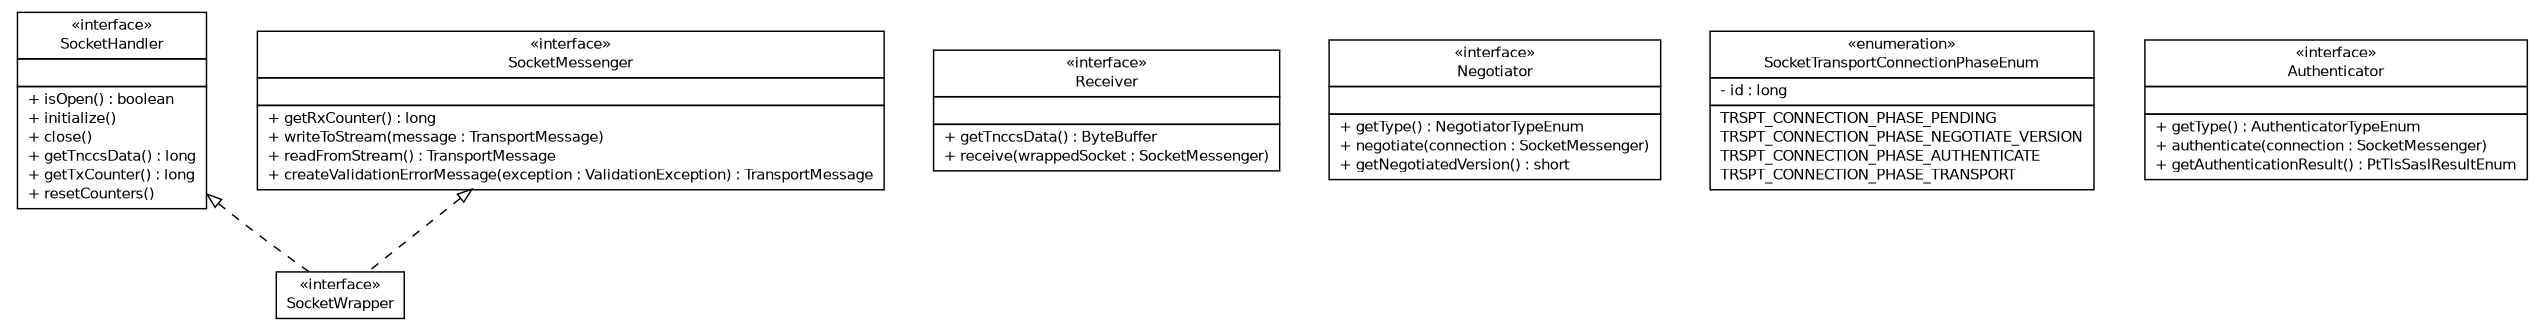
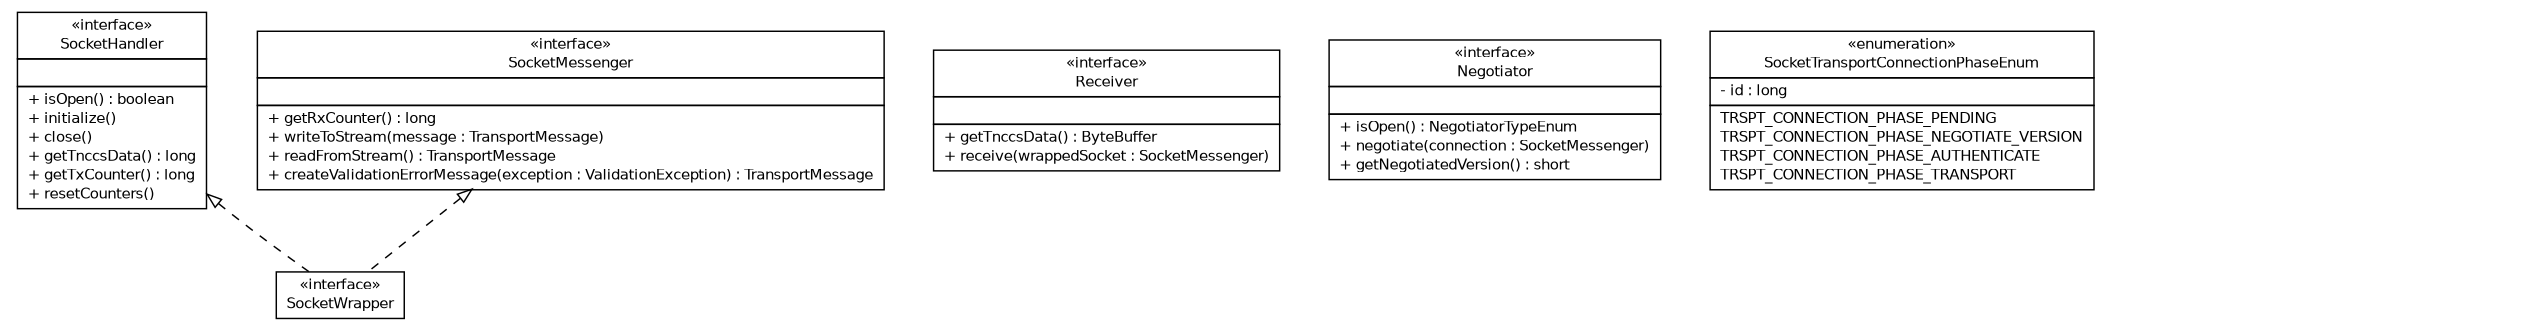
node "Authenticator": removed
node "Negotiator": text "+ getType() : NegotiatorTypeEnum" -> "+ isOpen() : NegotiatorTypeEnum"
